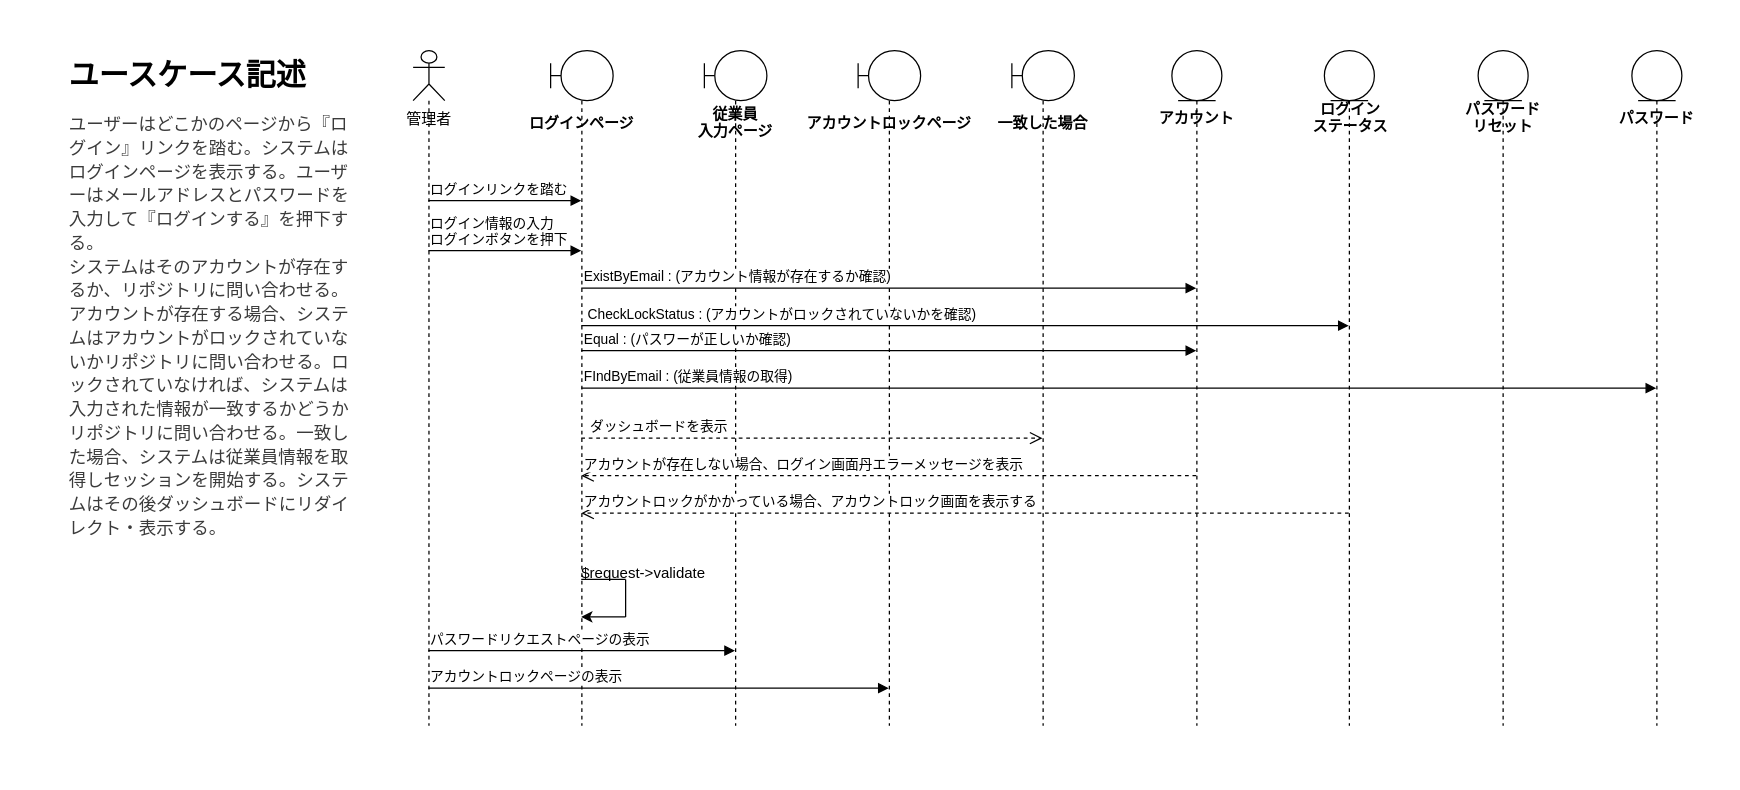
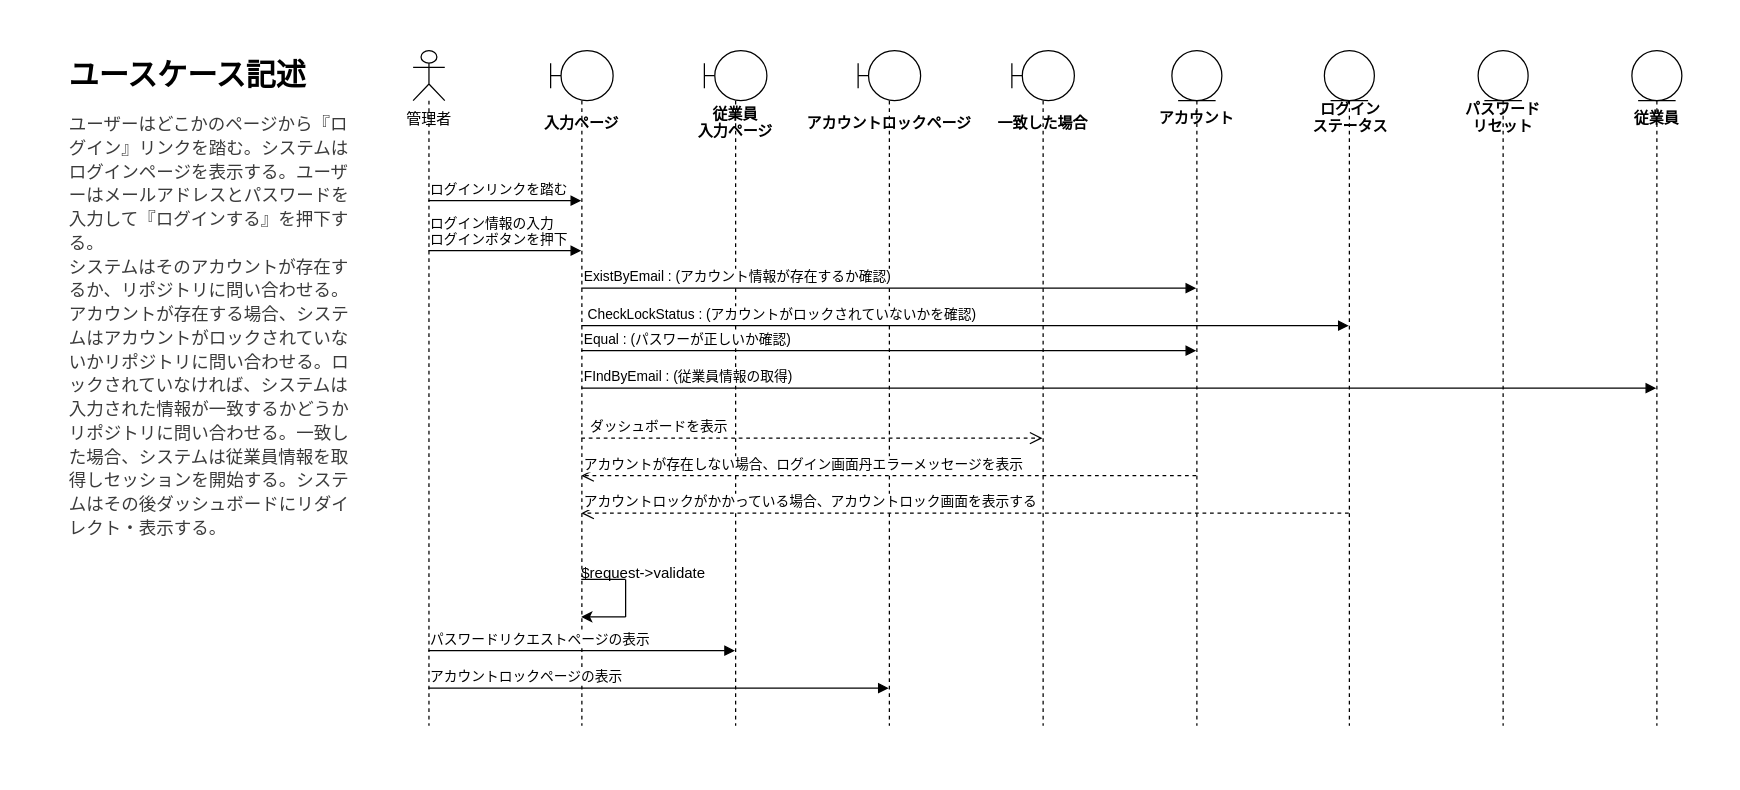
node "パスワード": label "パスワード" -> "従業員"
node "ログインページ": label "ログインページ" -> "入力ページ"
